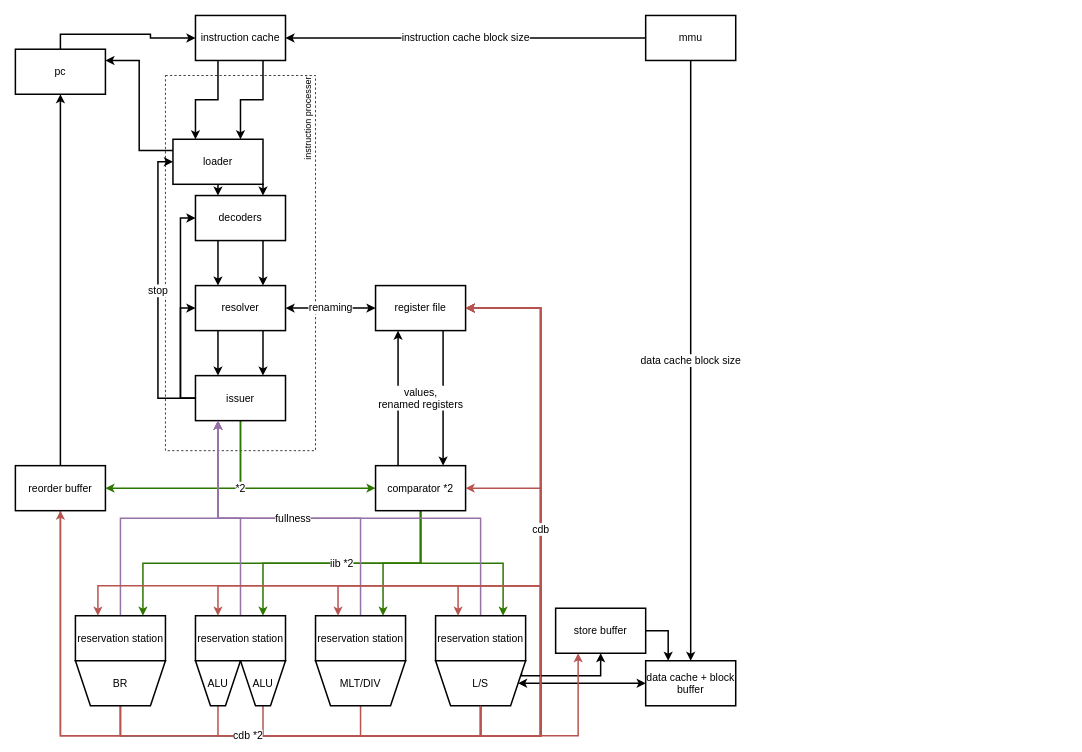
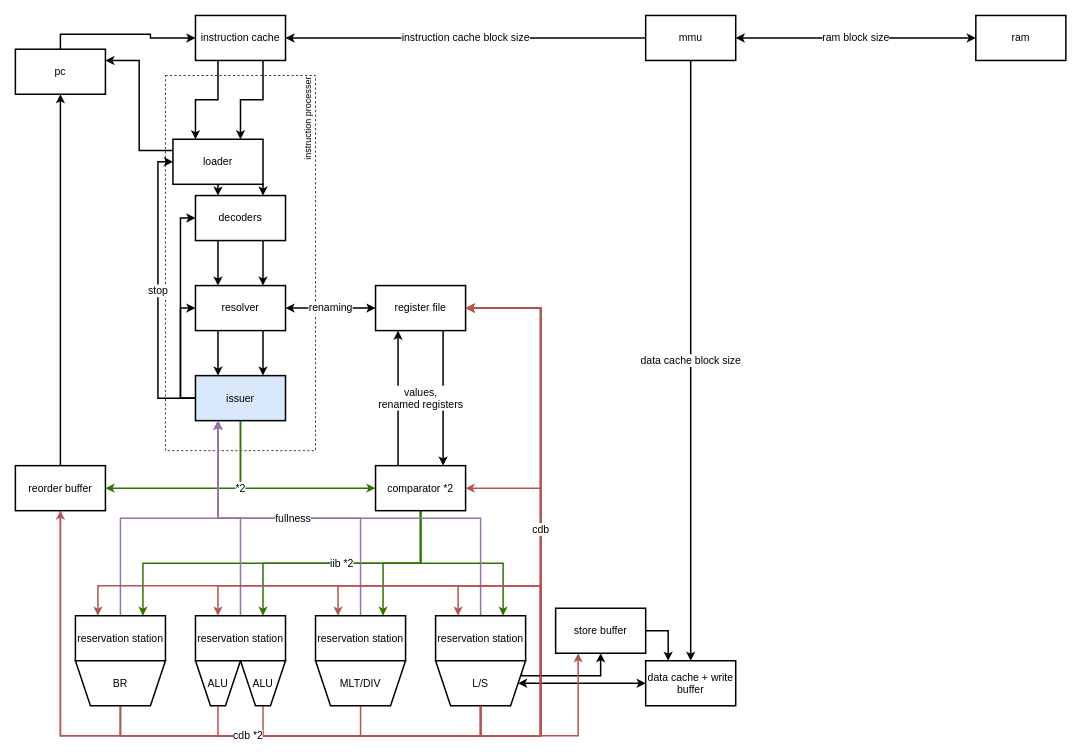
edge "mmu" -- "ram": added, label "ram block size"
node "ram": added
node "issuer": fillcolor #ffffff -> #dae8fc
node "data cache + block buffer": label "data cache + block buffer" -> "data cache + write buffer"
